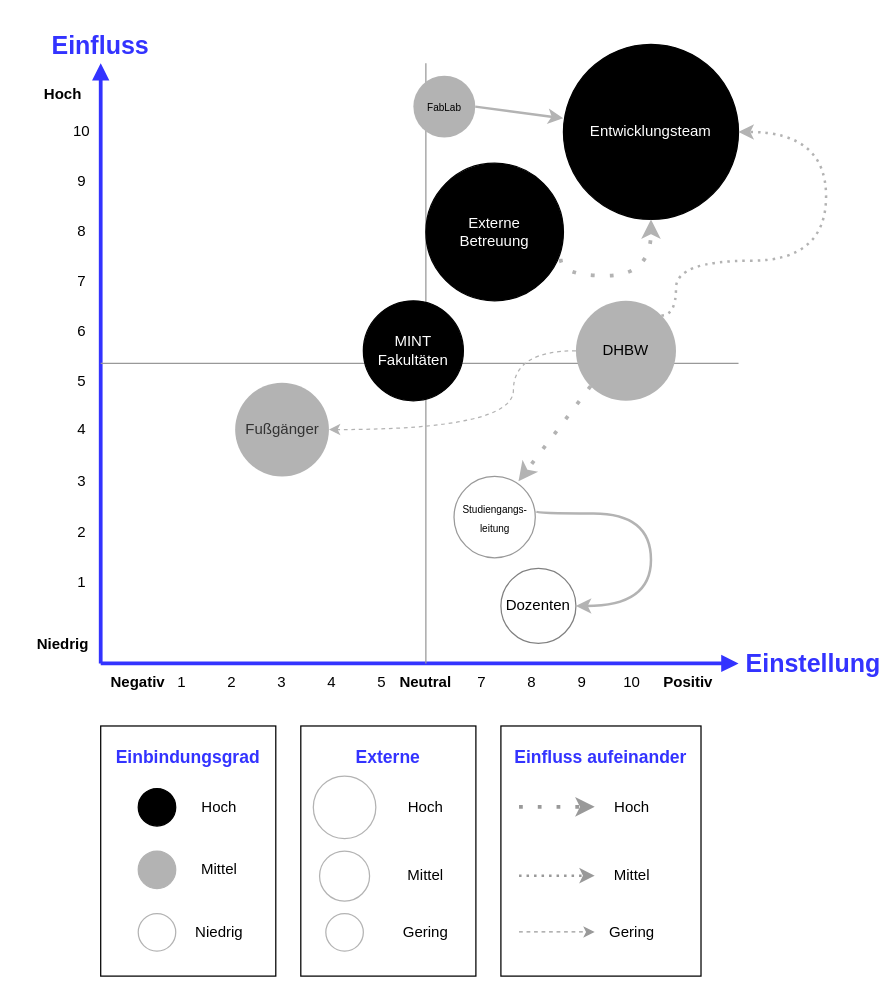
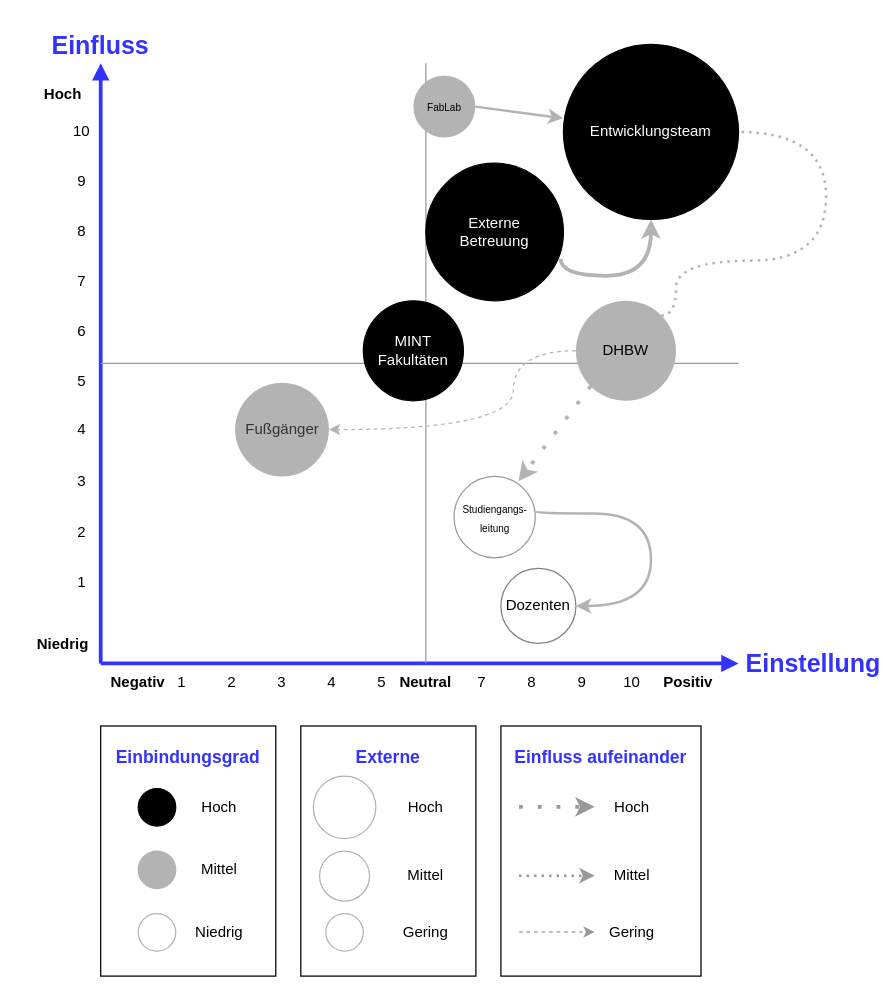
edge "DHBW" -> "Entwicklungsteam": arrowhead classic -> none
edge "Externe Betreuung" -> "Entwicklungsteam": style dashed -> solid
